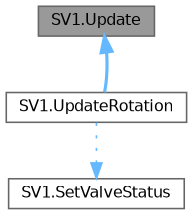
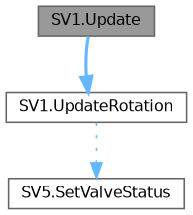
edge "SV1.UpdateRotation" -> "SV1.Update": reversed
node "SV1.SetValveStatus": label "SV1.SetValveStatus" -> "SV5.SetValveStatus"
